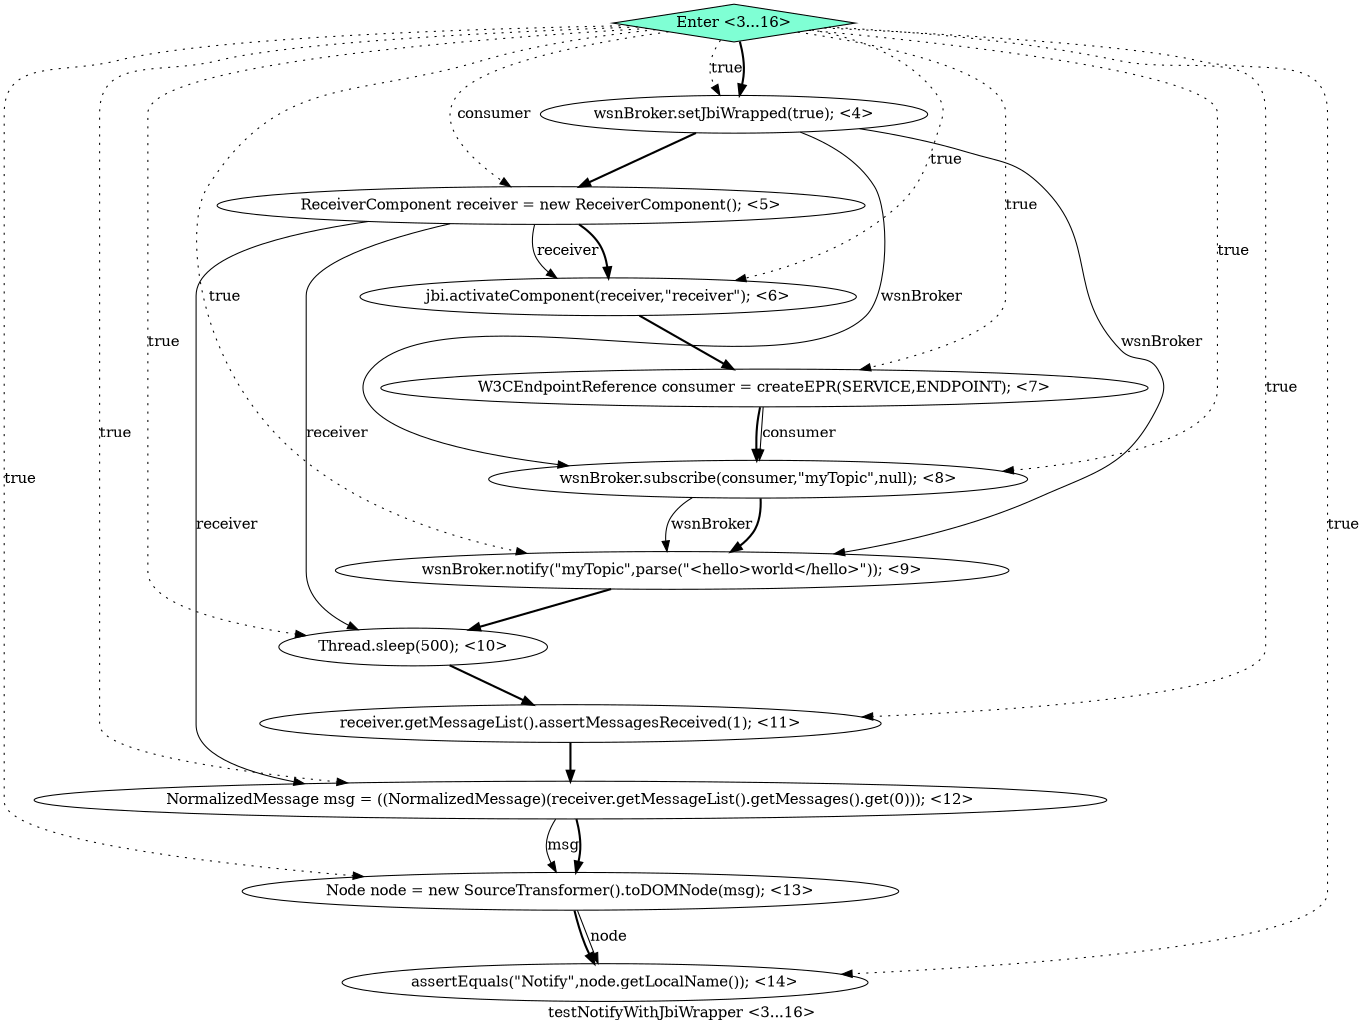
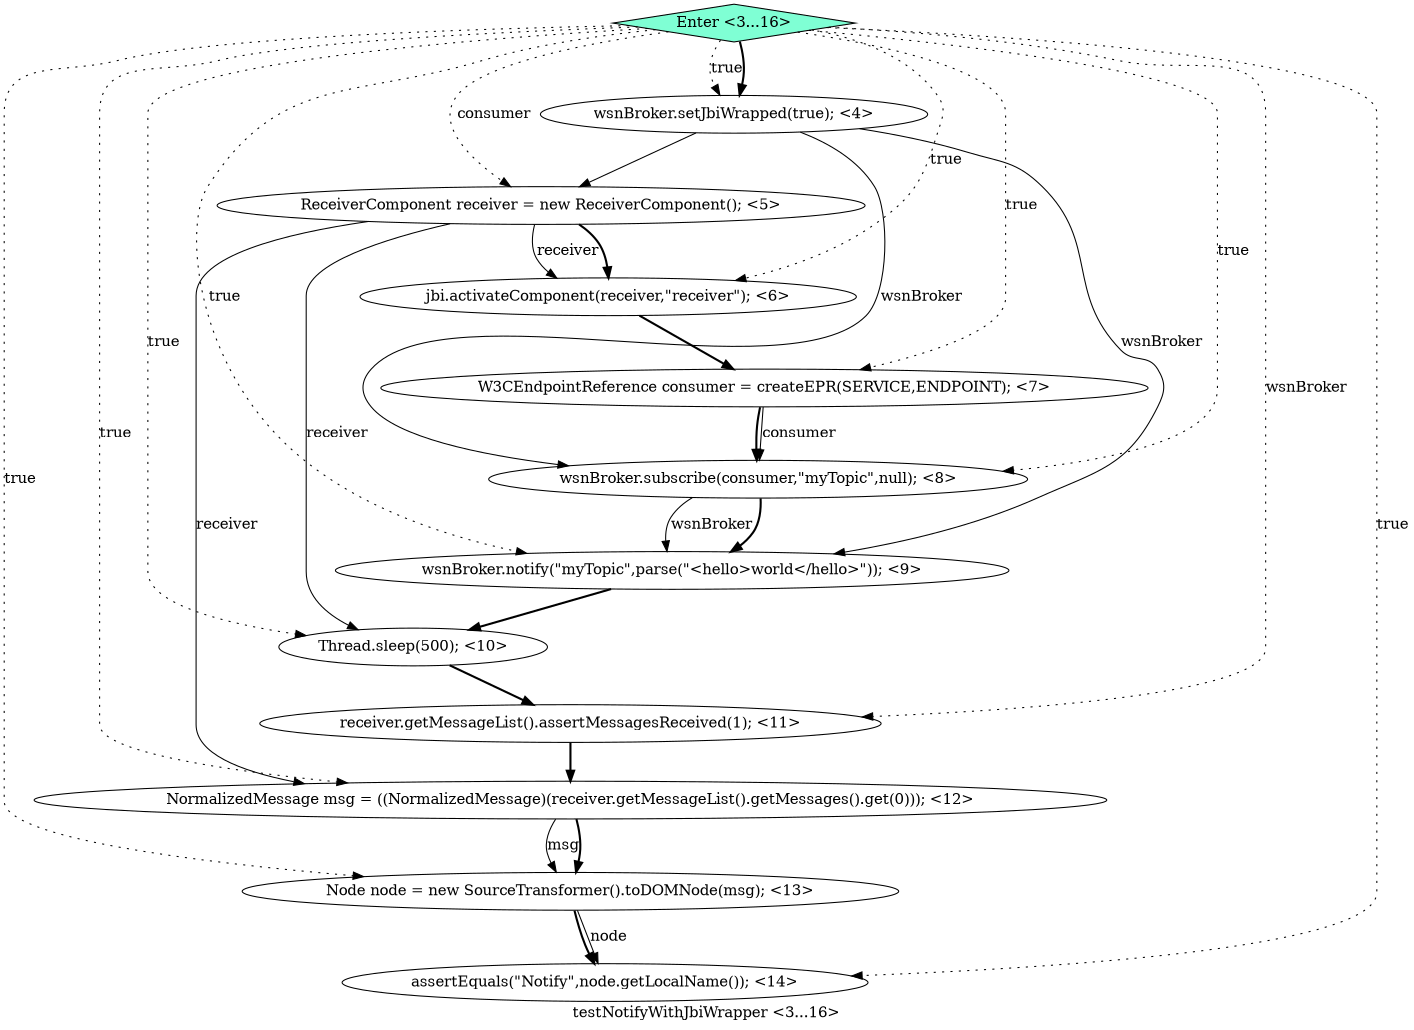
edge "wsnBroker.setJbiWrapped(true); <4>" -> "ReceiverComponent receiver = new ReceiverComponent(); <5>": style bold -> solid
edge "Enter <3...16>" -> "receiver.getMessageList().assertMessagesReceived(1); <11>": label "true" -> "wsnBroker"
